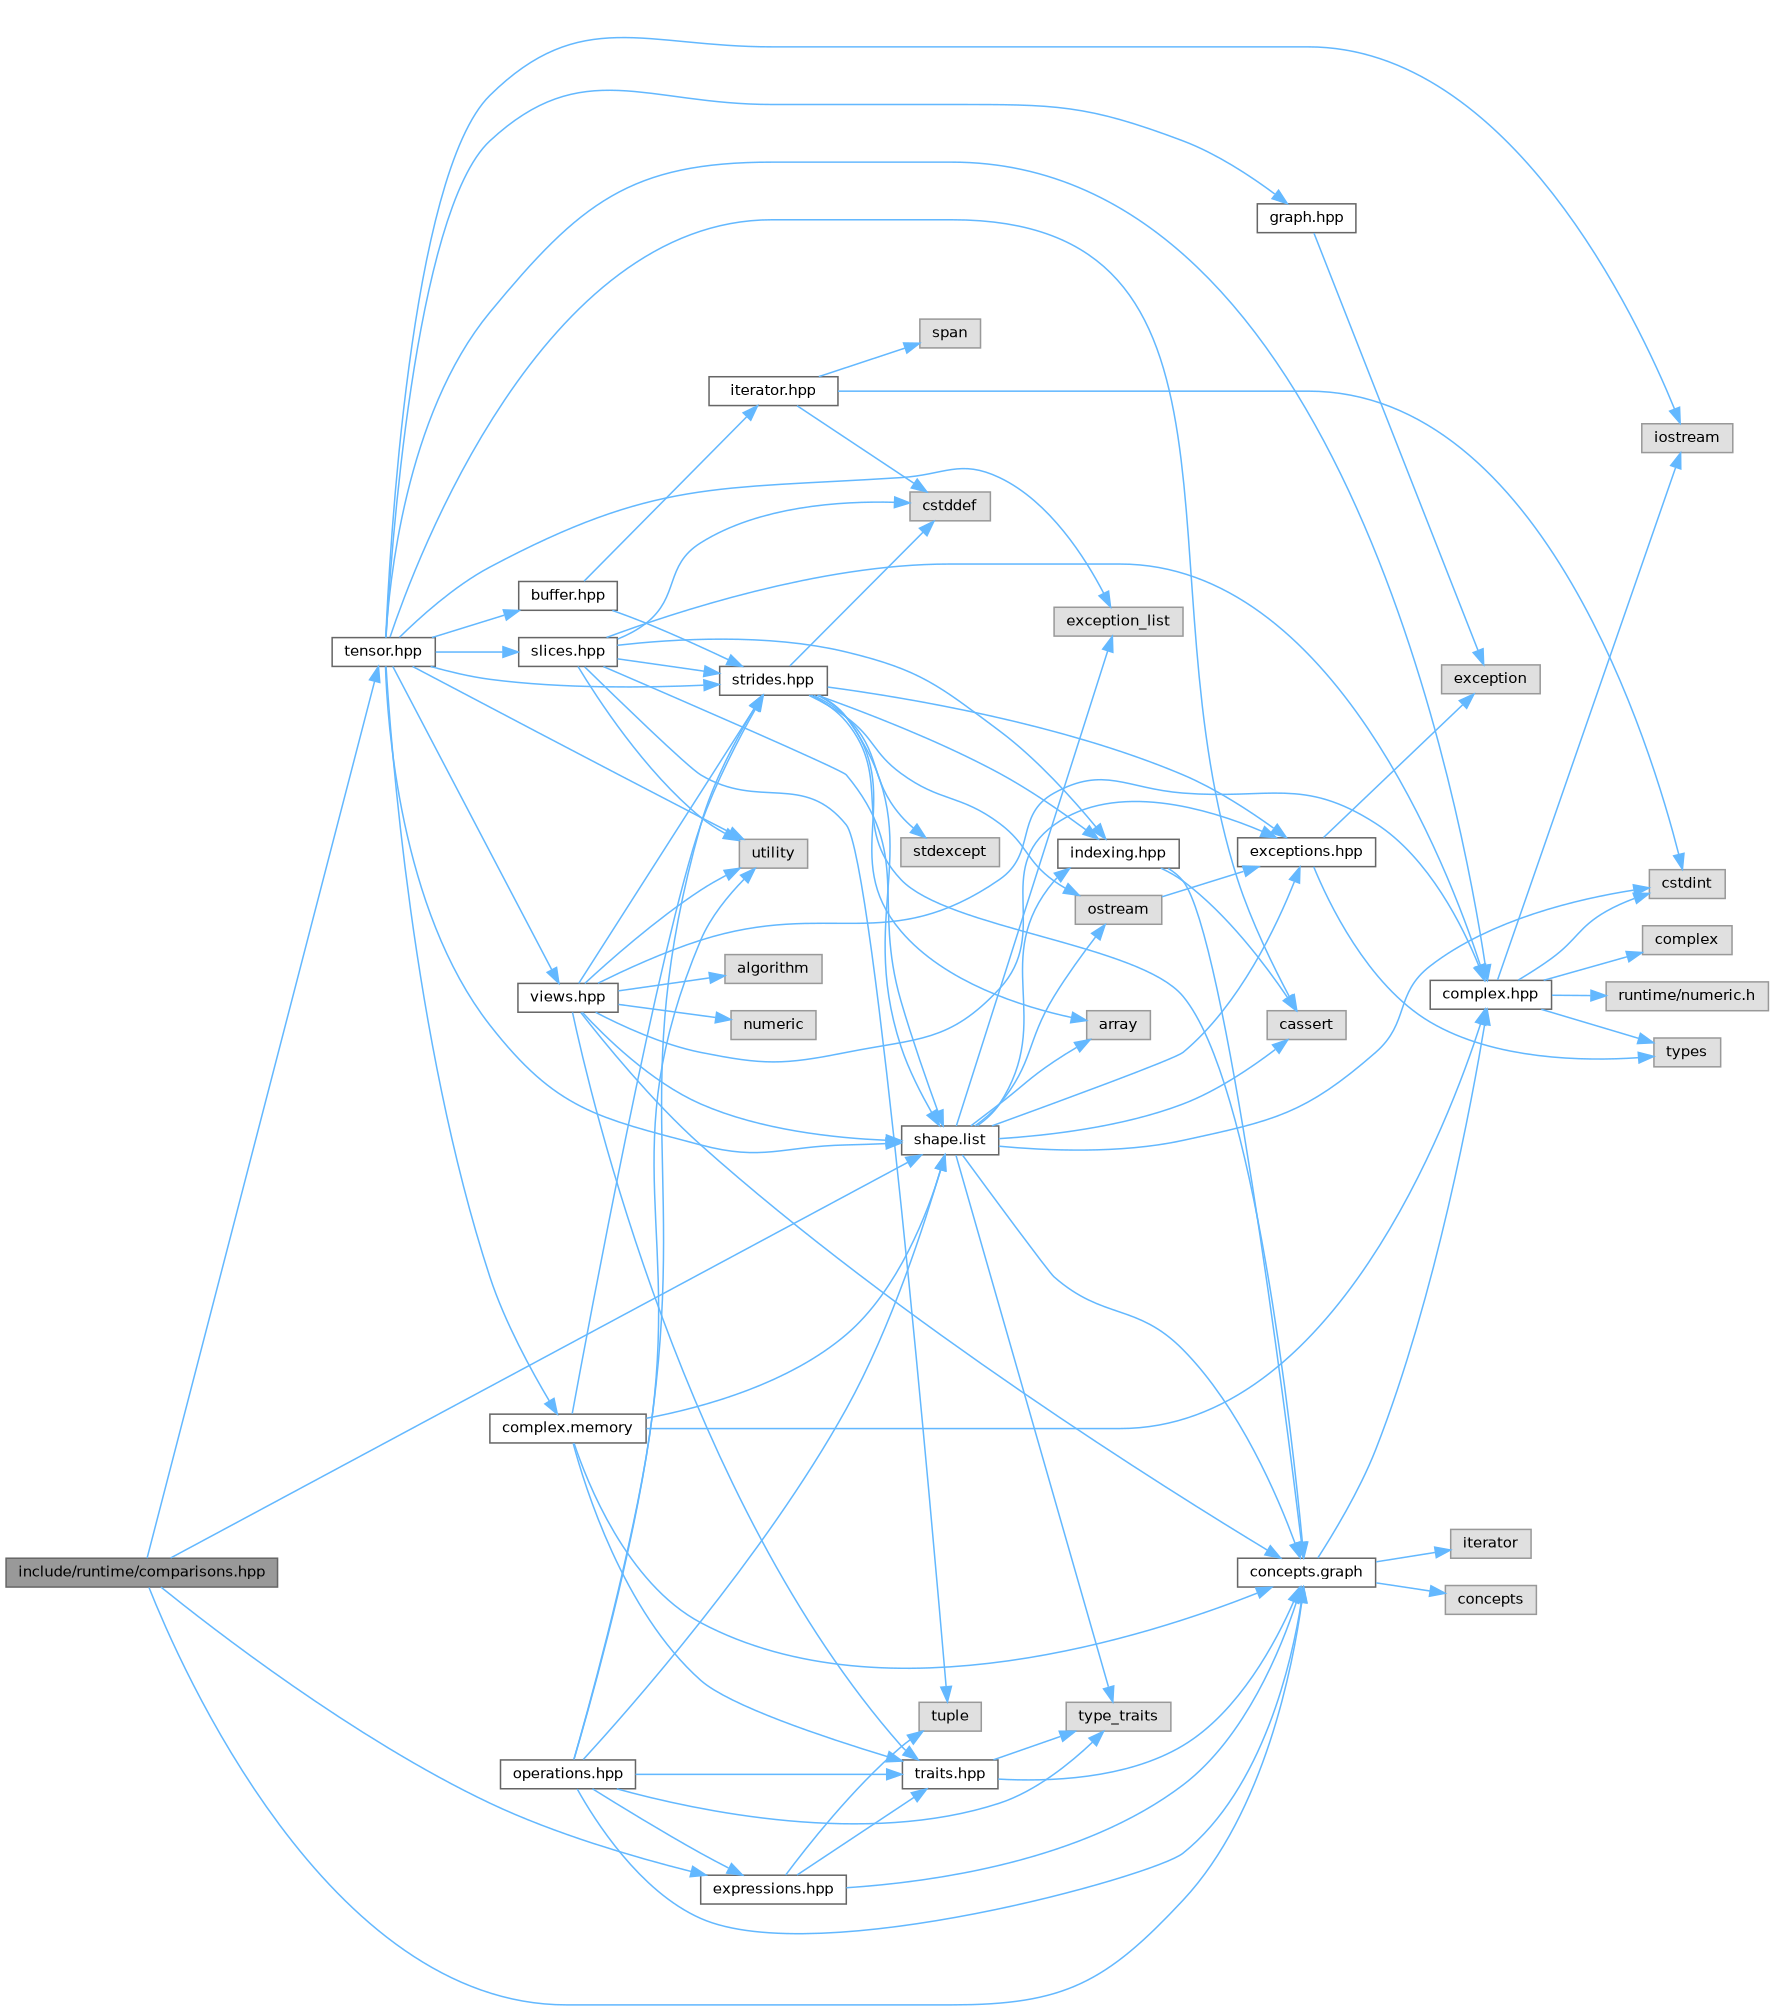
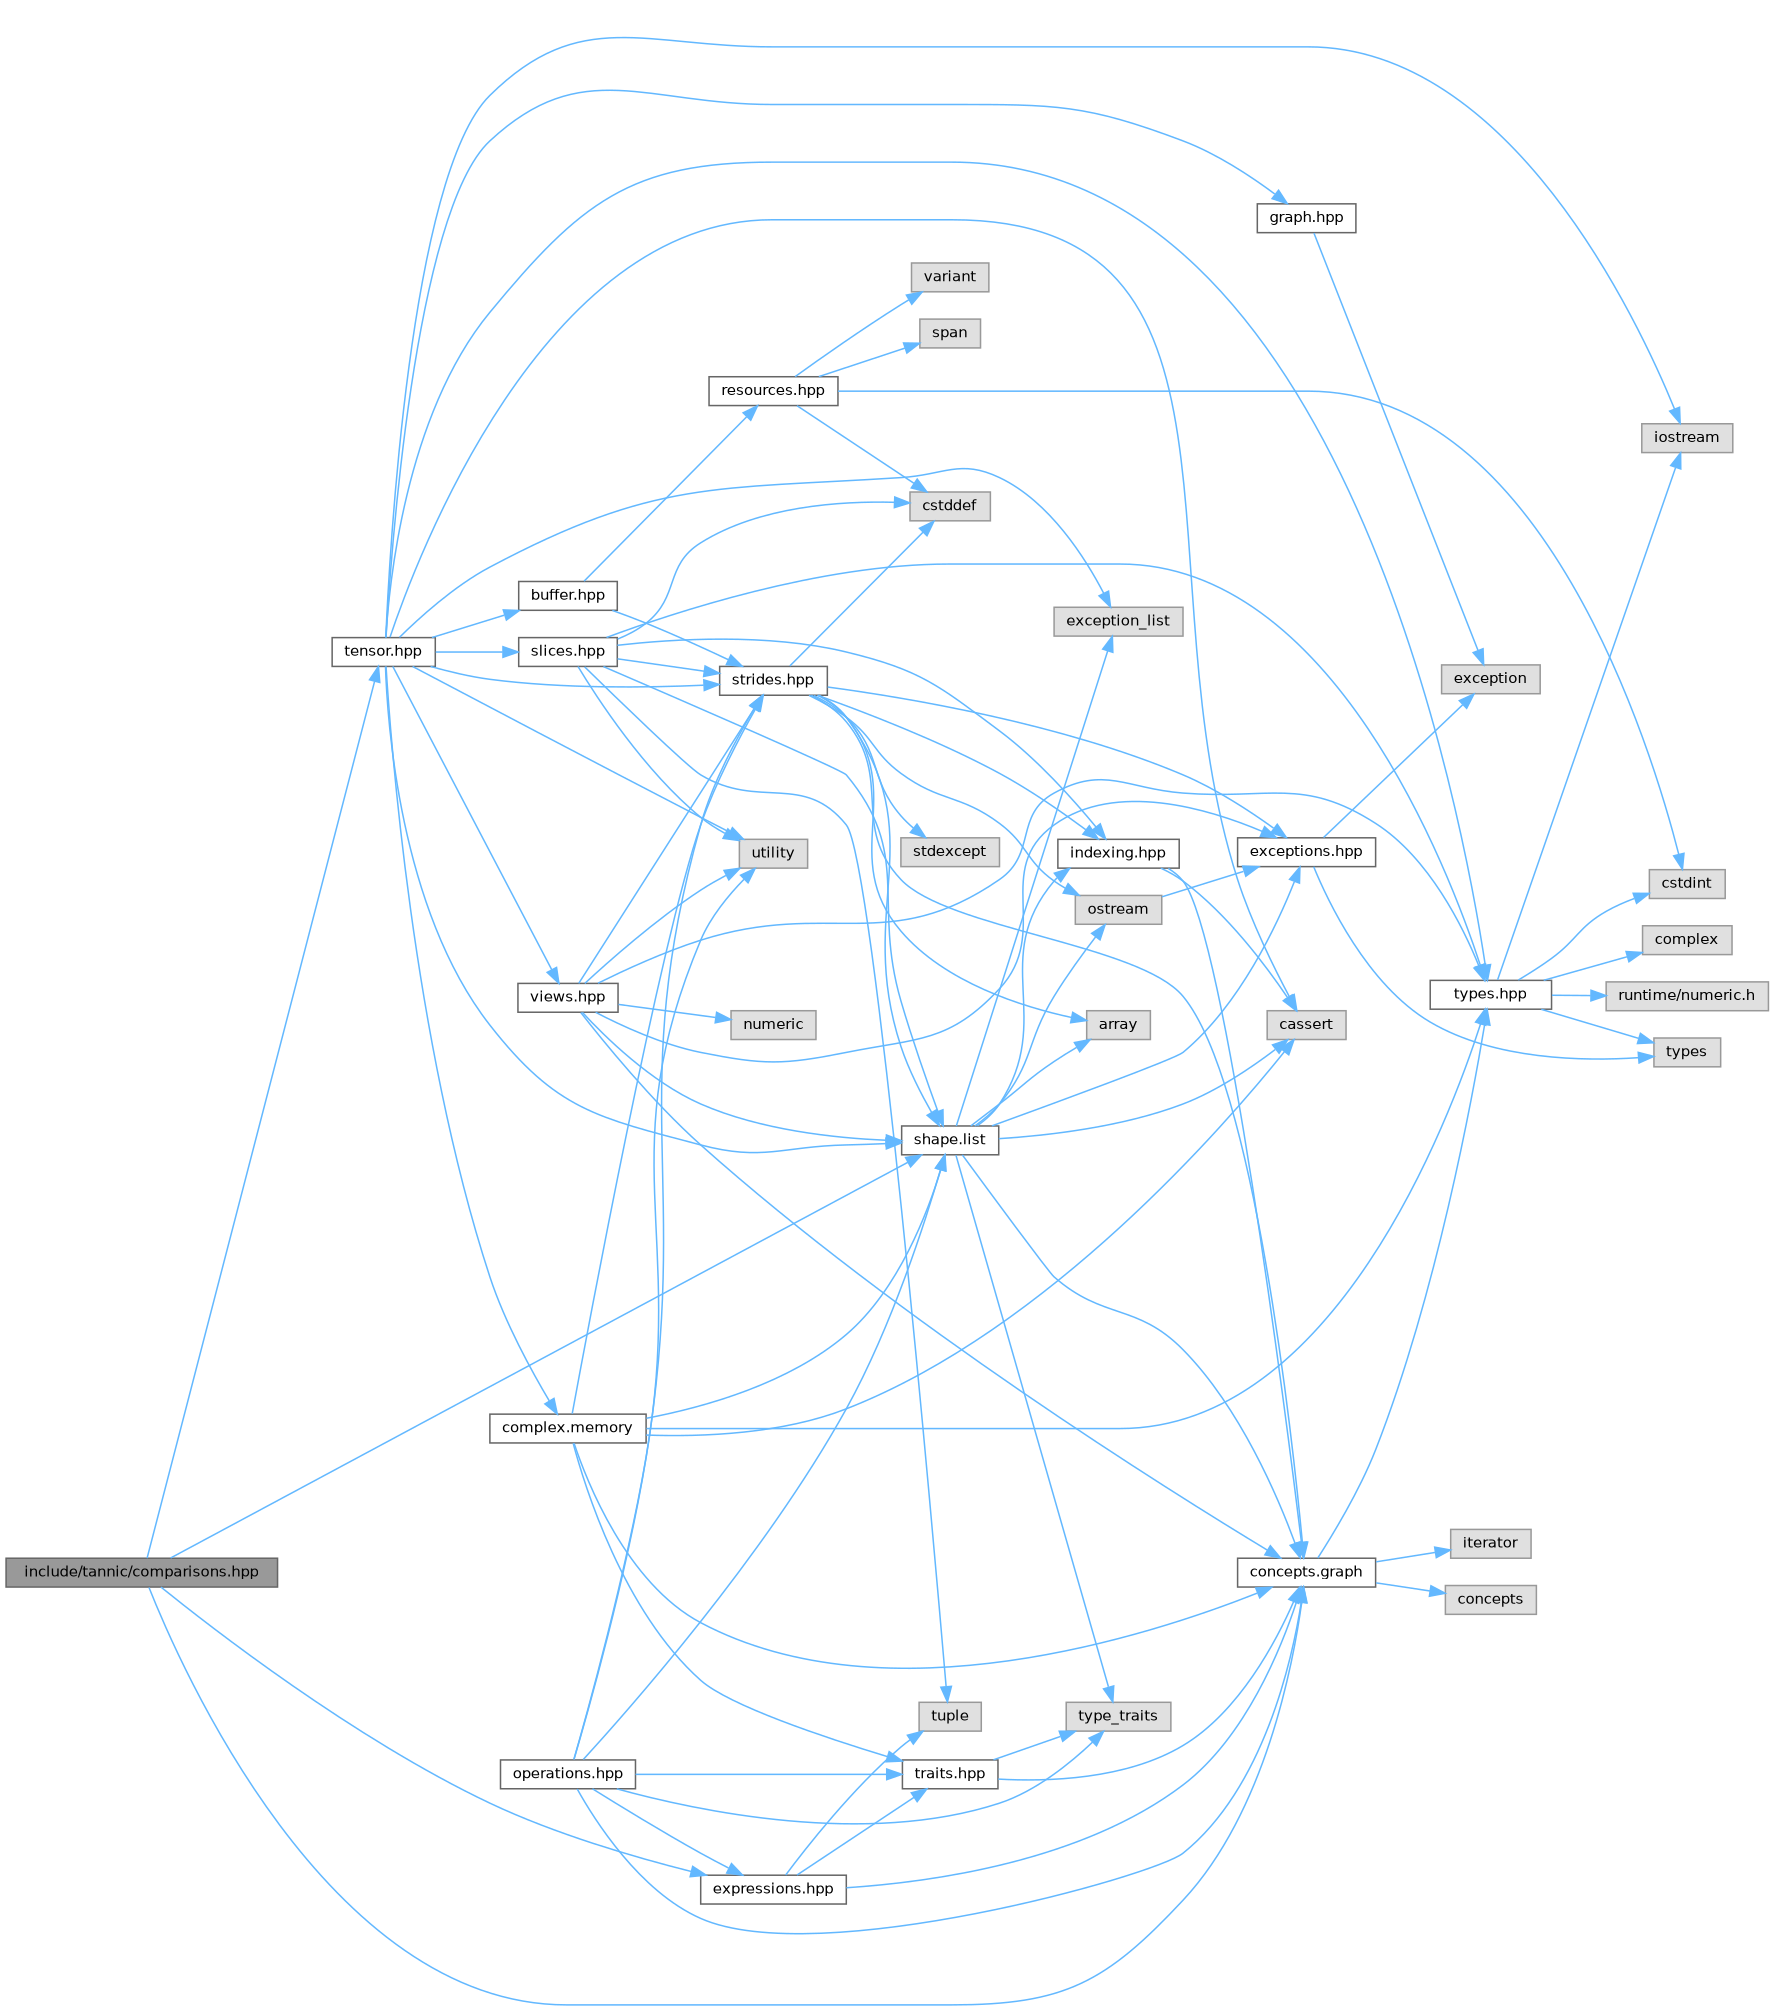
node "variant": added
node "iterator.hpp": label "iterator.hpp" -> "resources.hpp"
node "algorithm": removed
node "complex.hpp": label "complex.hpp" -> "types.hpp"
edge "shape.list" -> "cstdint": removed
edge "complex.memory" -> "cassert": added
edge "views.hpp" -> "traits.hpp": removed
node "include/runtime/comparisons.hpp": label "include/runtime/comparisons.hpp" -> "include/tannic/comparisons.hpp"
